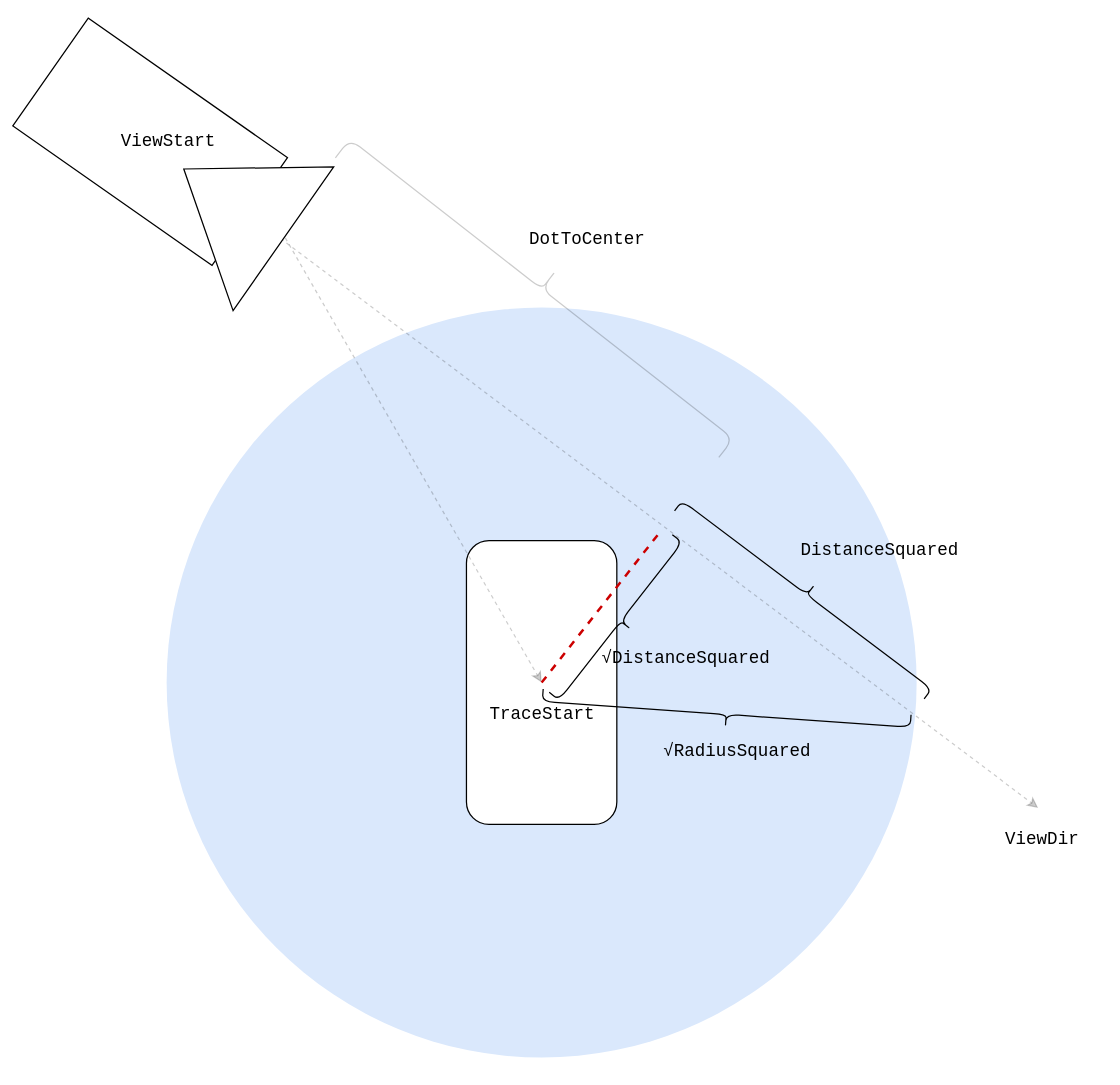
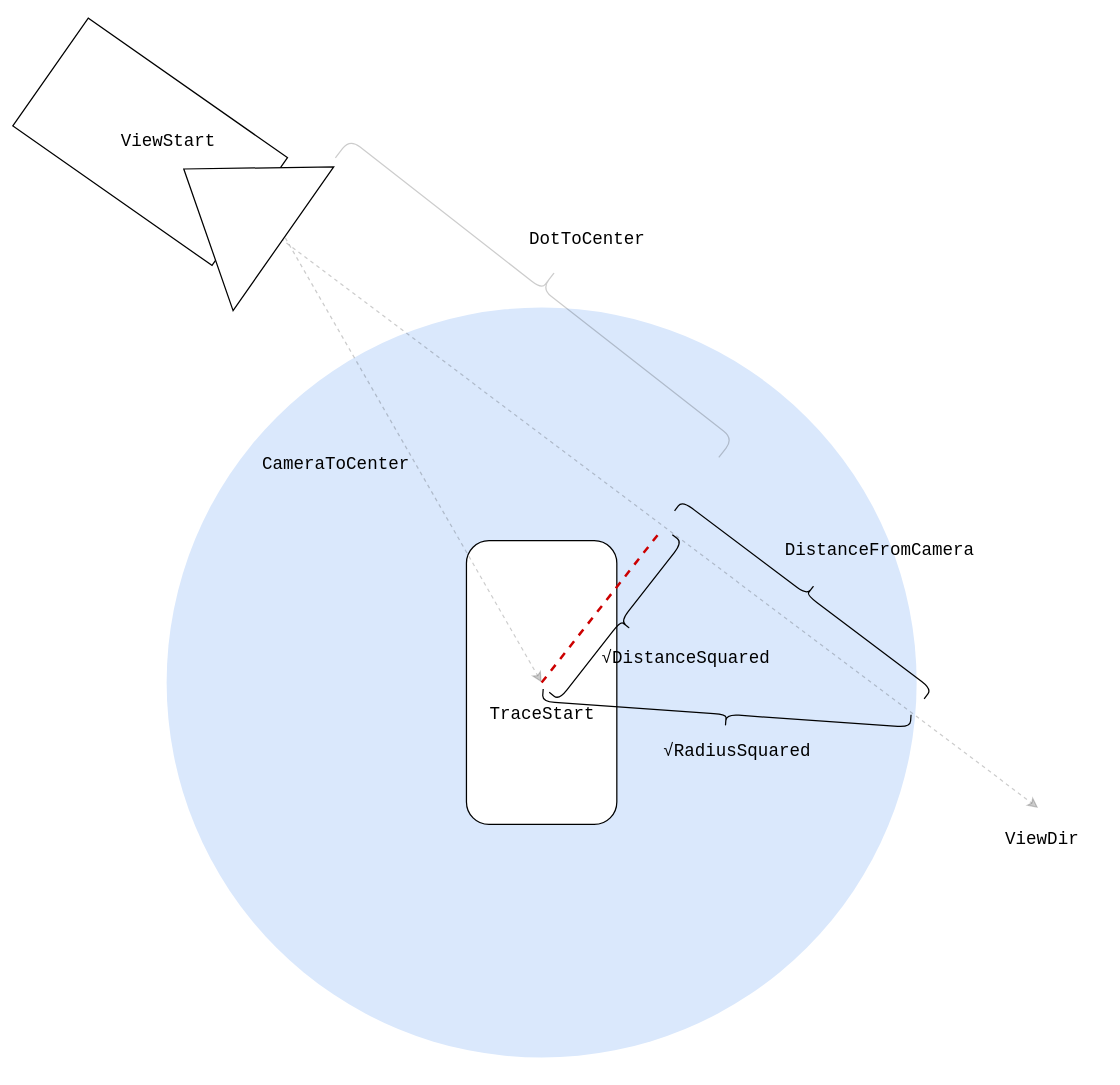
node "CameraToCenter": added
node "DistanceSquared": label "DistanceSquared" -> "DistanceFromCamera"
